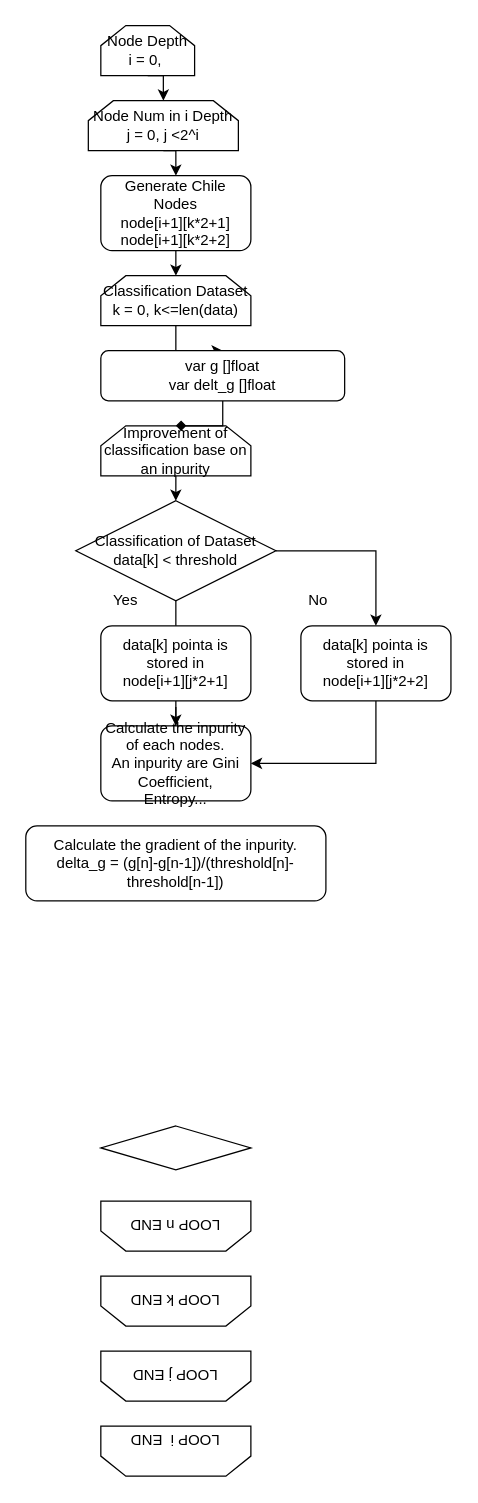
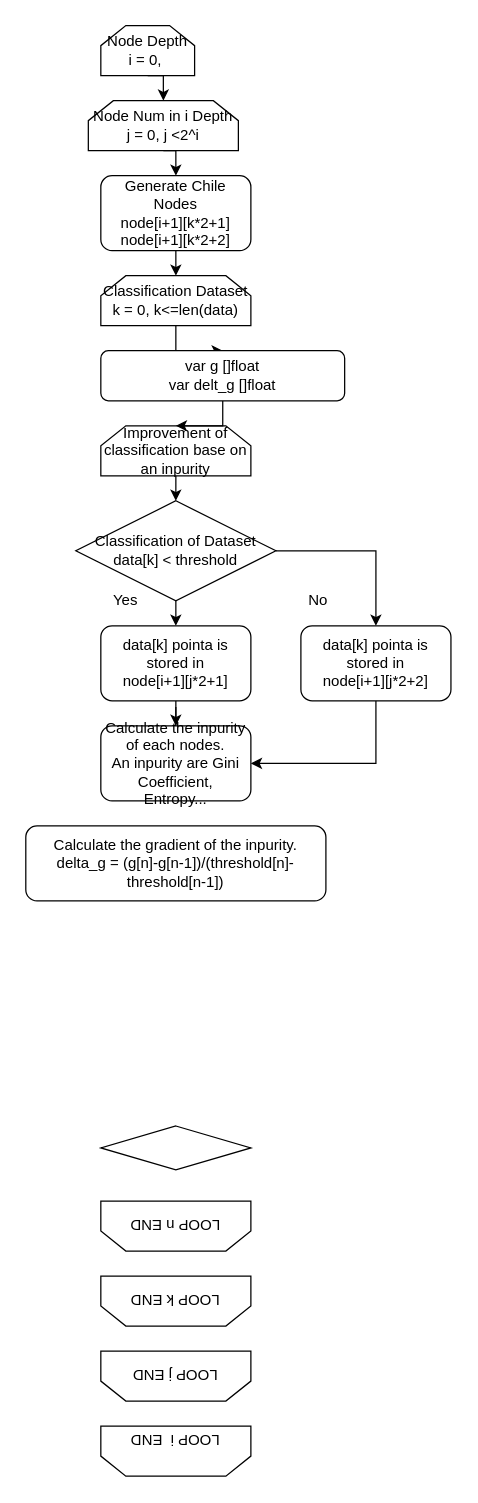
edge "var g []float var delt_g []float" -> "Improvement of classification base on an inpurity": arrowhead diamond -> classic
edge "Classification of Dataset data[k] < threshold" -- "data[k] pointa is stored in node[i+1][j*2+1]": arrowhead none -> classic
